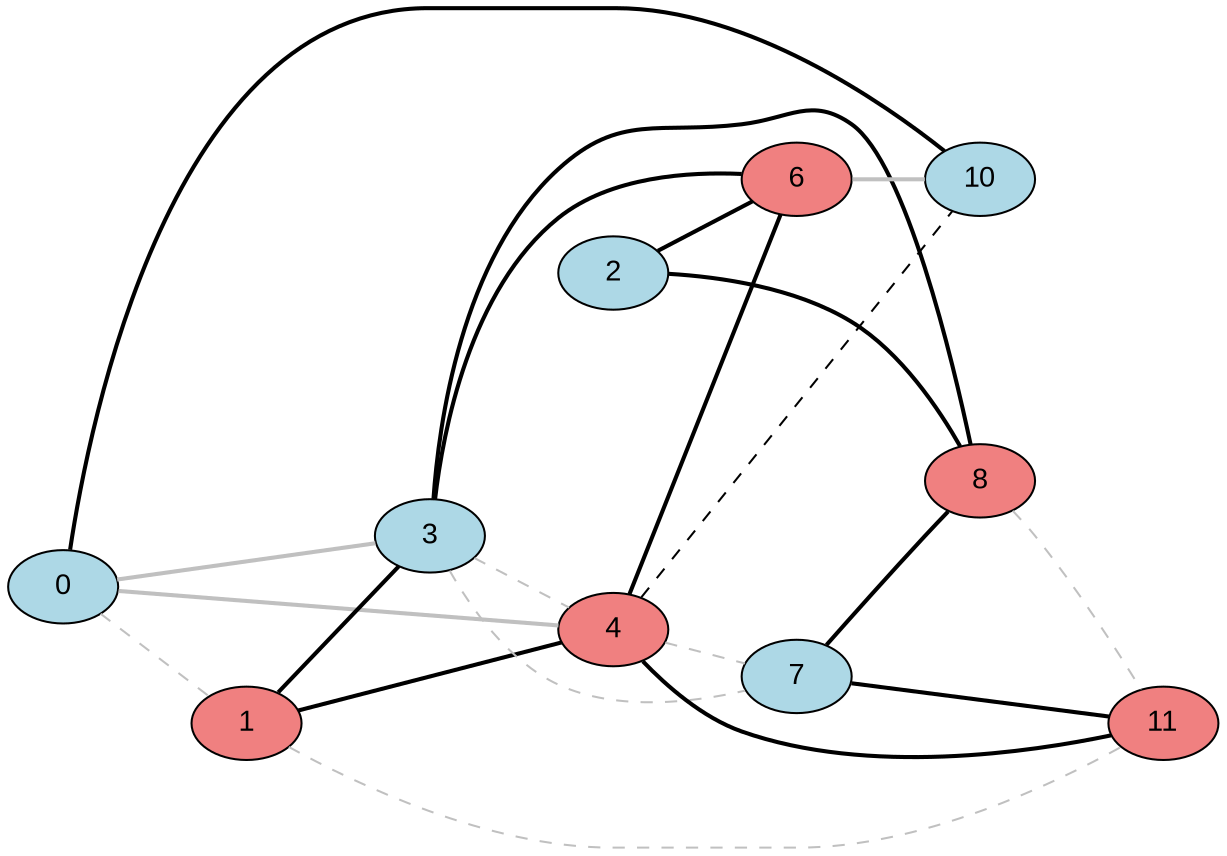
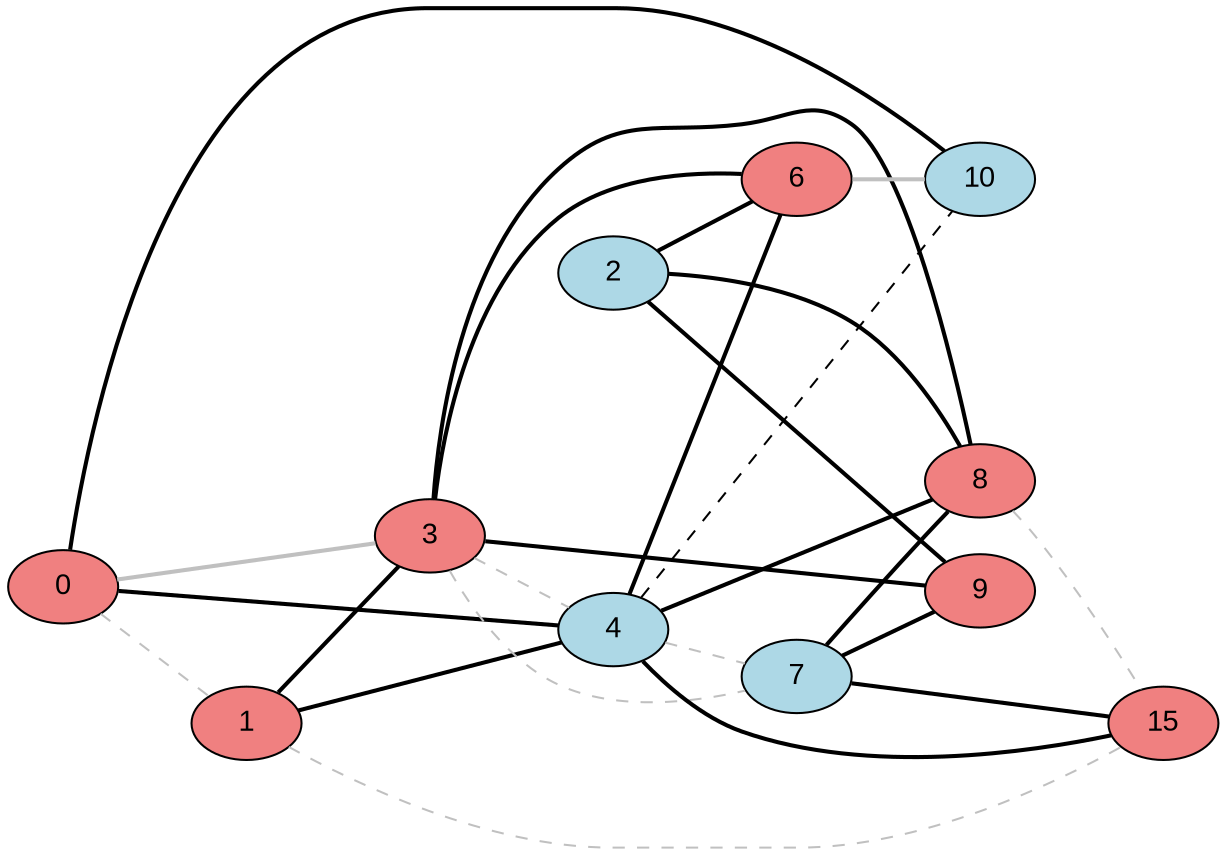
node "3": fillcolor lightblue -> lightcoral
edge "8" -- "4": added
node "0": fillcolor lightblue -> lightcoral
node "9": added
edge "0" -- "4": color gray -> black
node "4": fillcolor lightcoral -> lightblue
node "11": label "11" -> "15"
